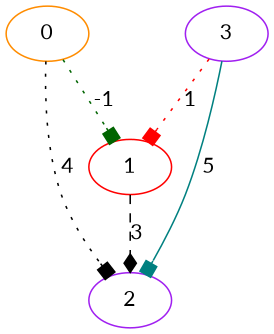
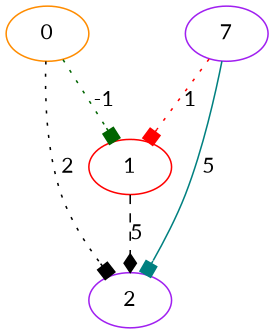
node "3": label "3" -> "7"
edge "0" -> "2": label "4" -> "2"
edge "1" -> "2": label "3" -> "5"
